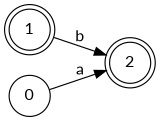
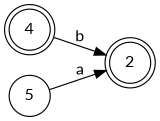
node "1": label "1" -> "4"
node "0": label "0" -> "5"
